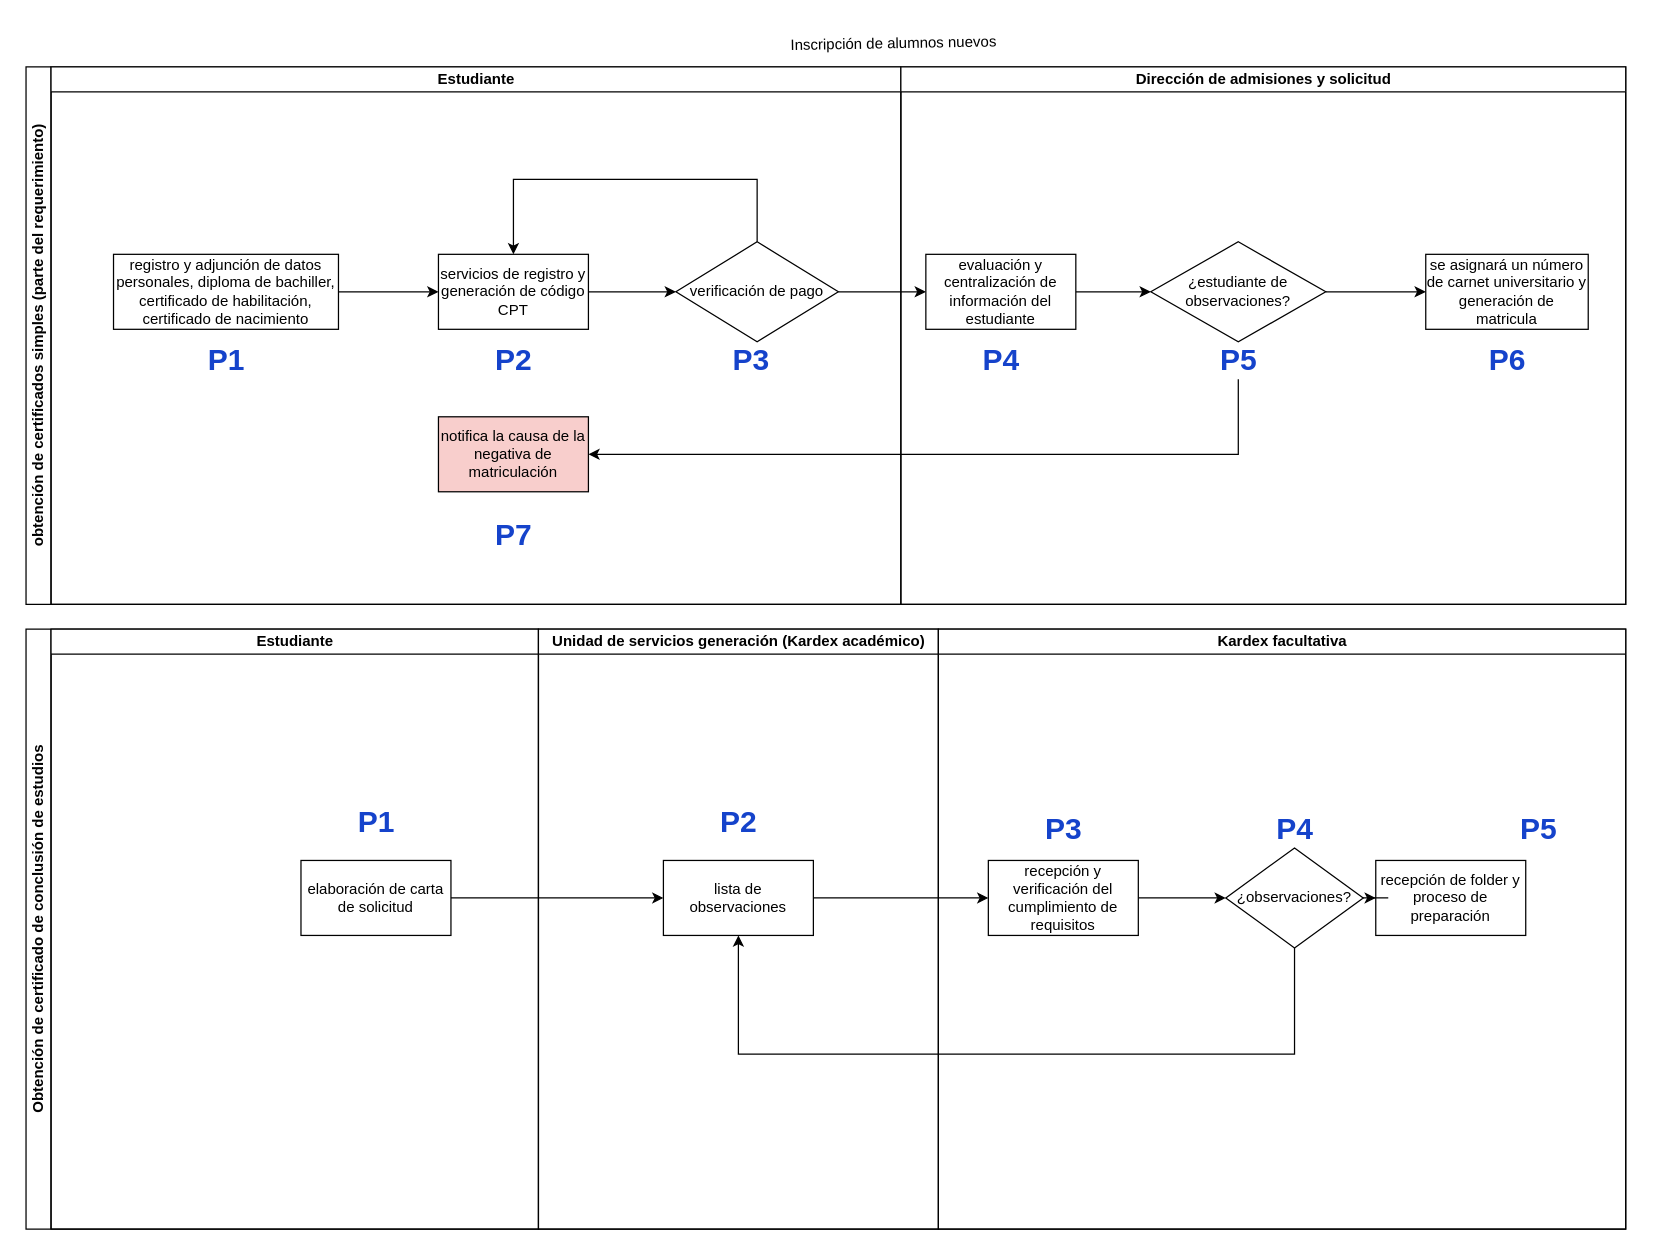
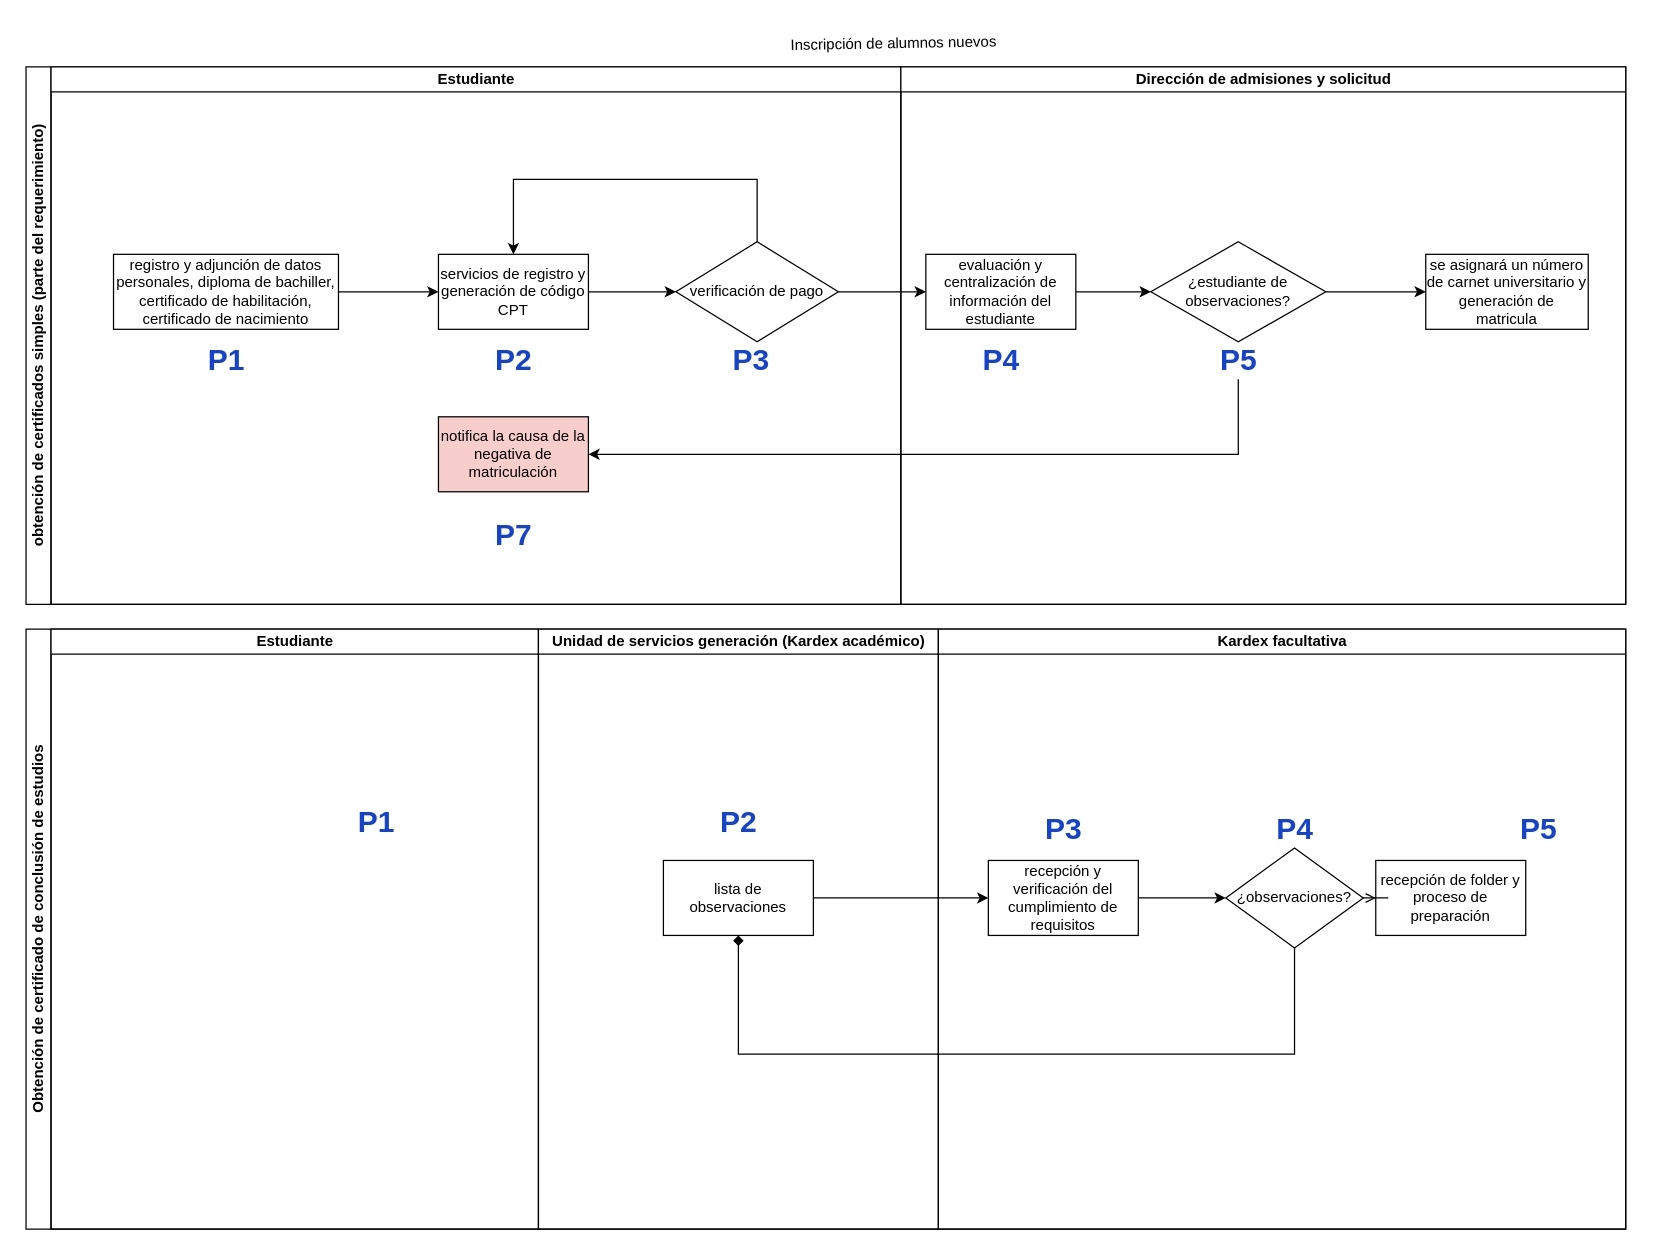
node "P6": removed
node "elaboración de carta de solicitud": removed
edge "elaboración de carta de solicitud" -> "lista de observaciones": removed
edge "¿observaciones?" -> "recepción de folder y proceso de preparación": arrowhead classic -> open
edge "¿observaciones?" -> "lista de observaciones": arrowhead classic -> diamond
